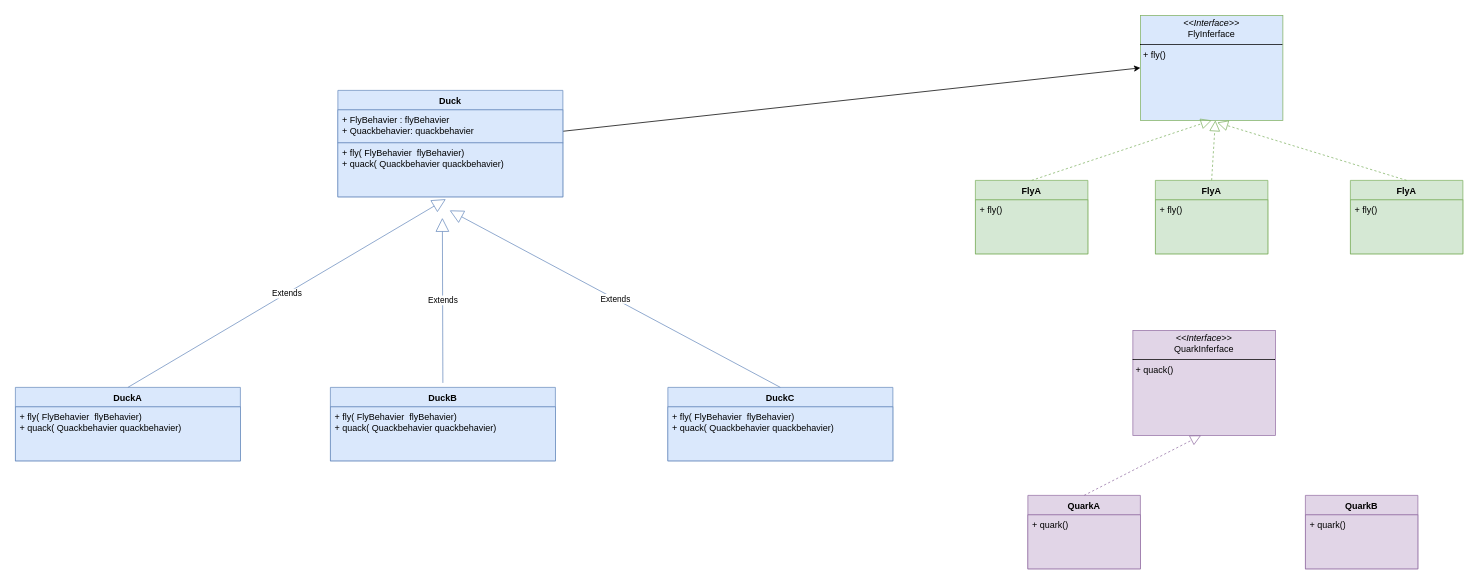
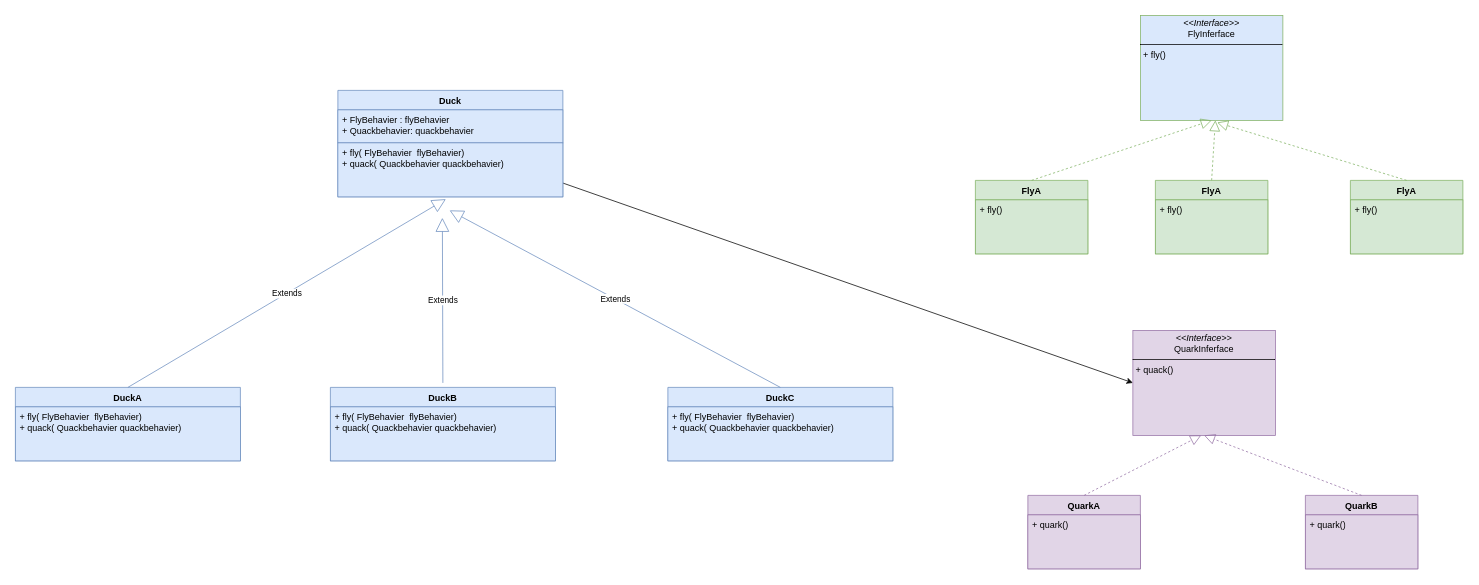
edge "Duck" -> "<<Interface>> FlyInferface + fly()": removed
edge "Duck" -> "<<Interface>> QuarkInferface + quack()": added
edge "QuarkB" -> "<<Interface>> QuarkInferface + quack()": added
